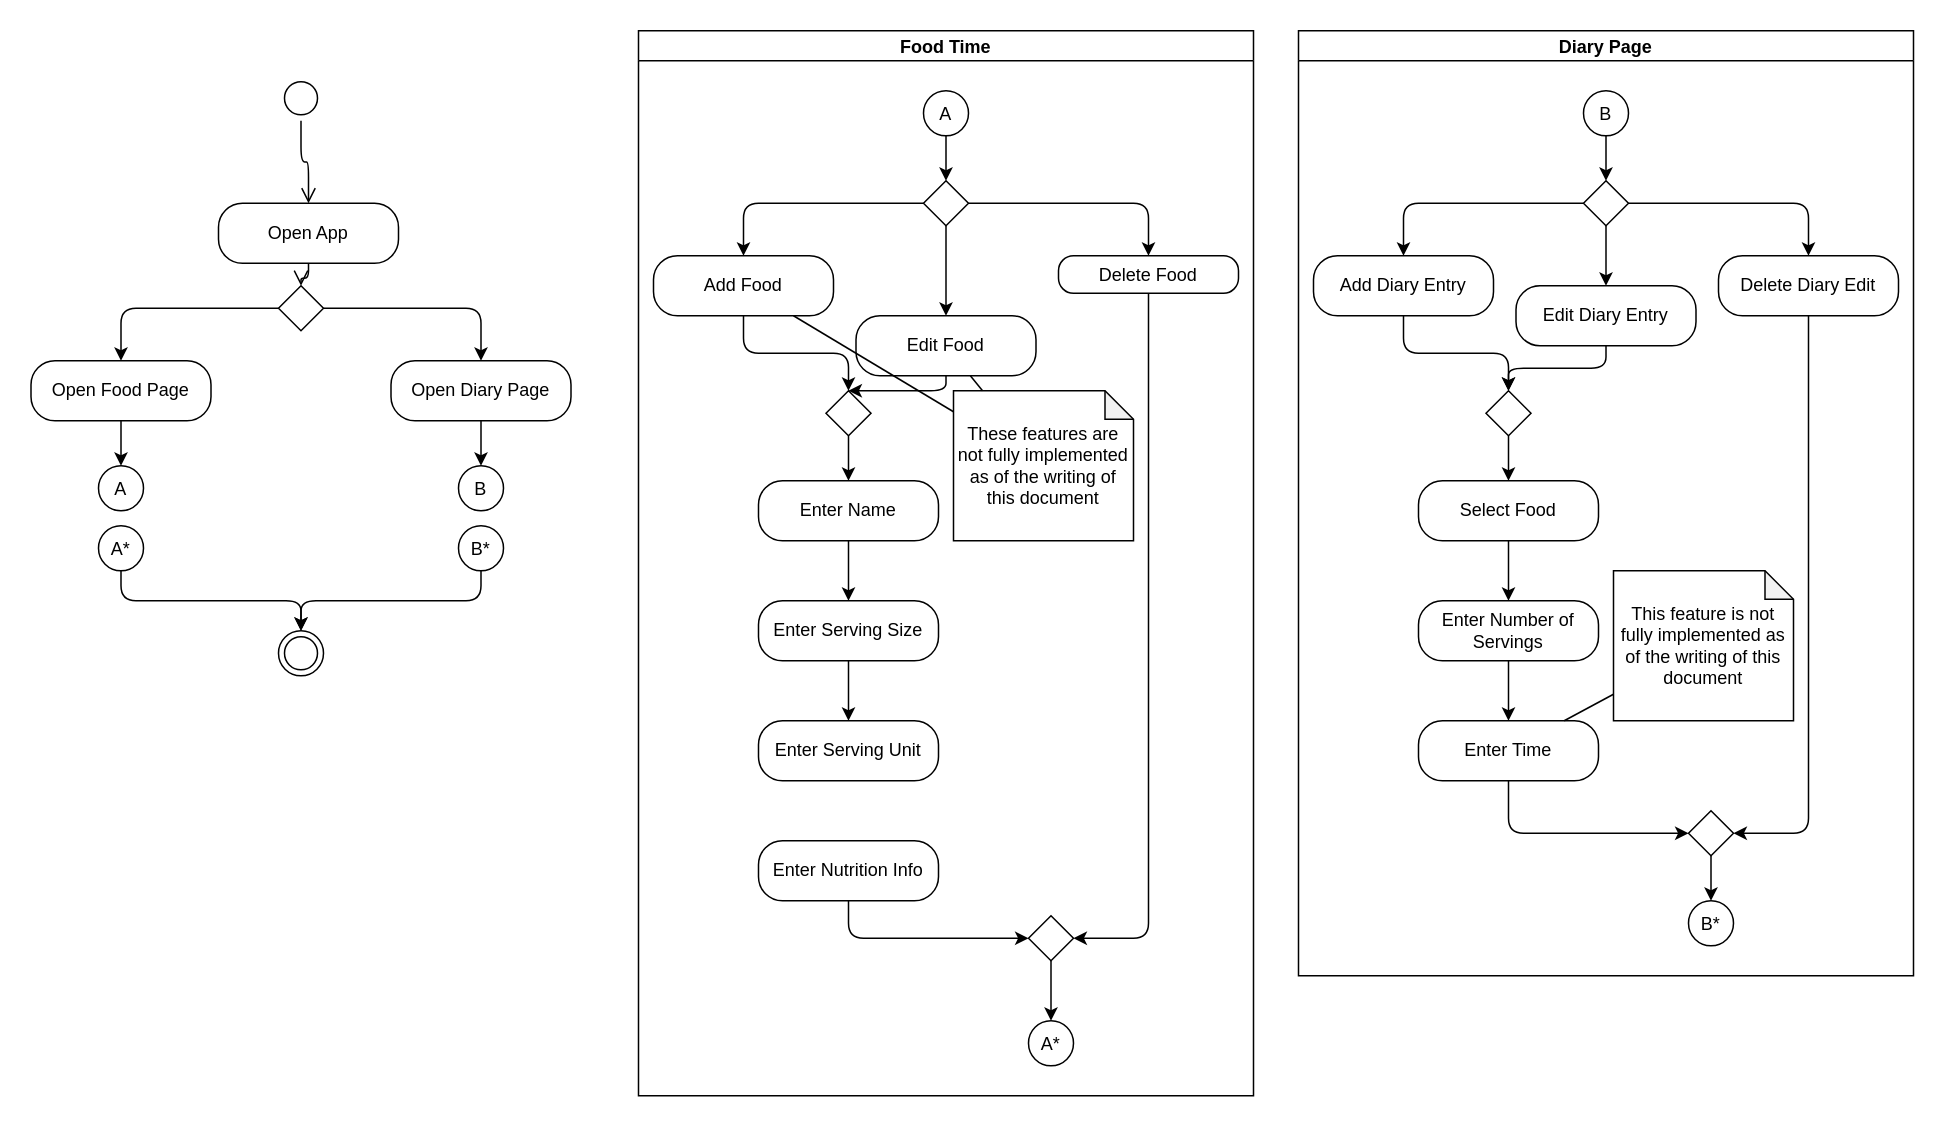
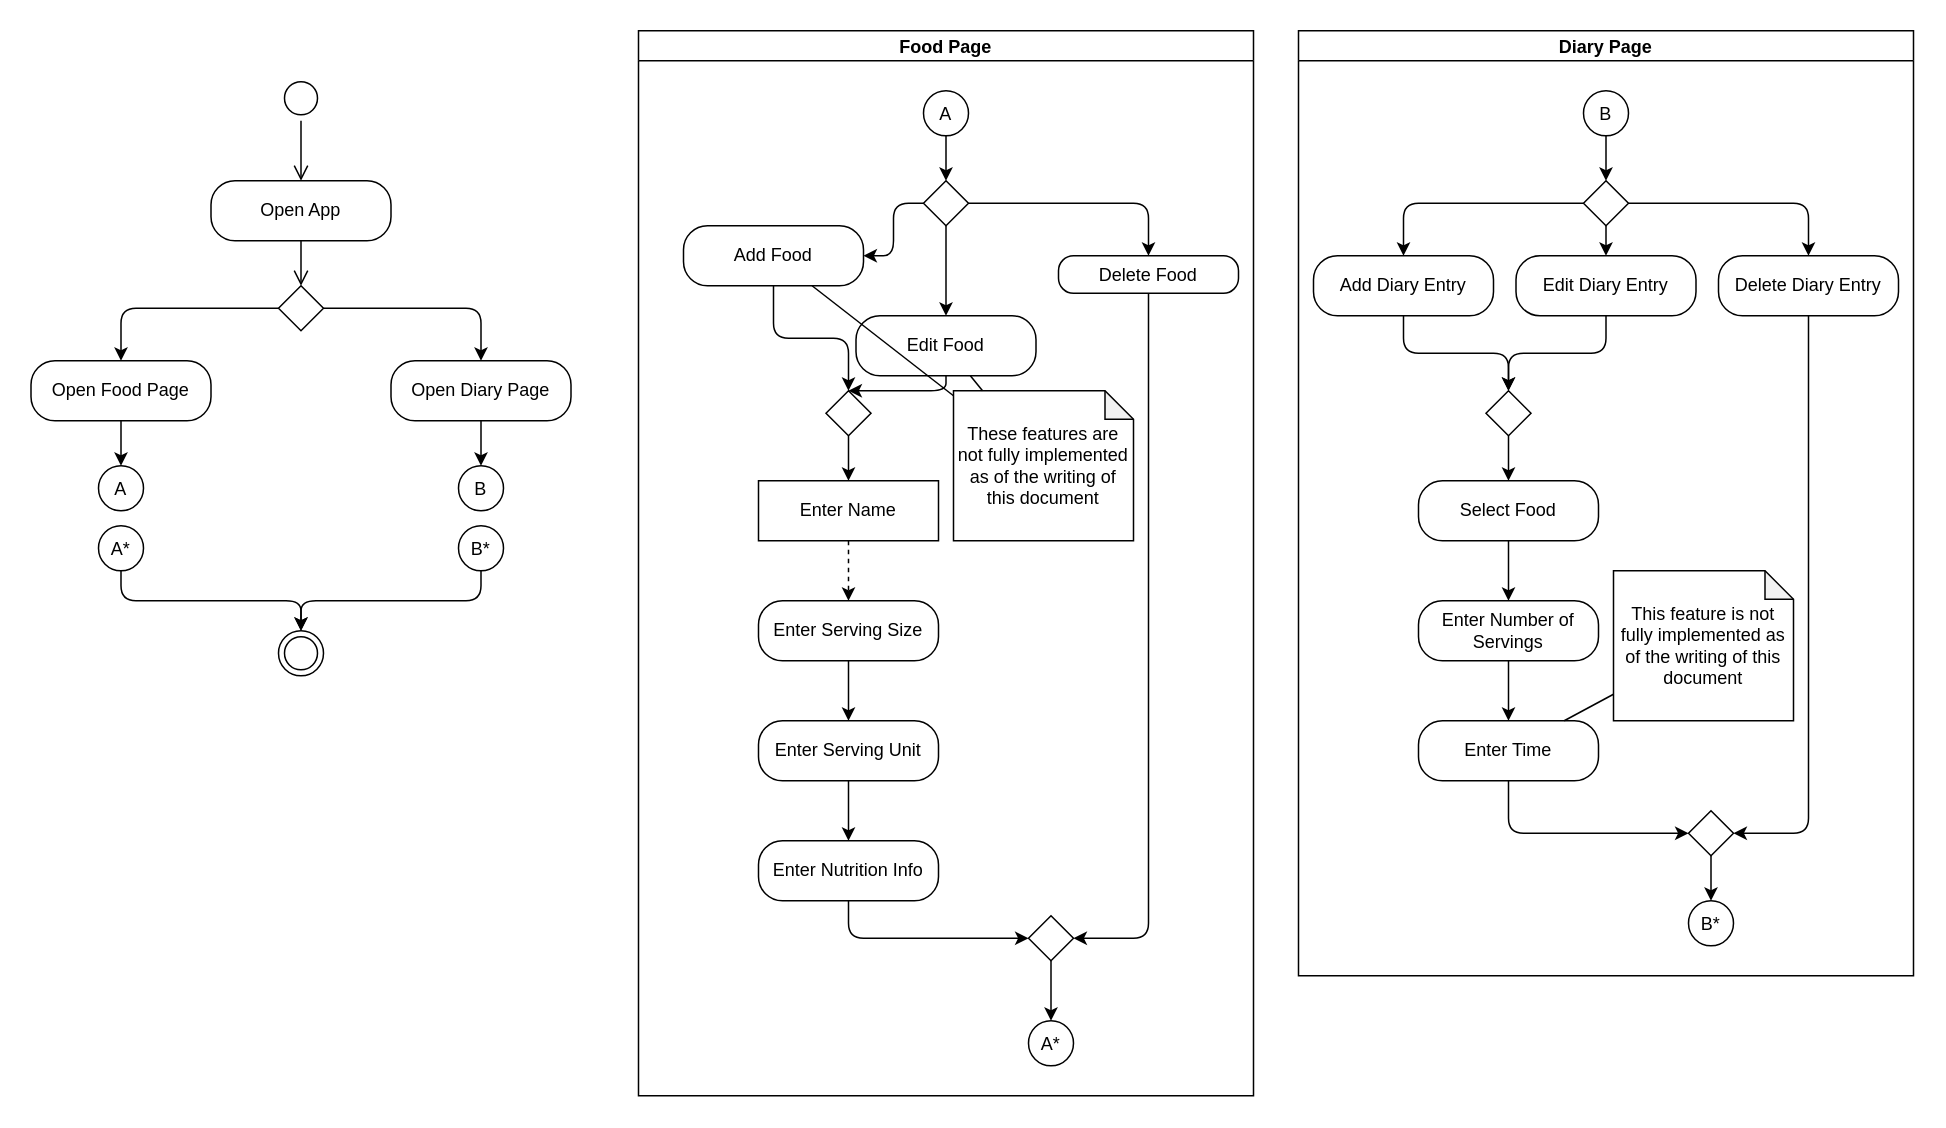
node "Food Time": label "Food Time" -> "Food Page"
node "Open App": moved (308, 233) -> (301, 211)
node "Add Food": moved (743, 286) -> (773, 256)
node "Delete Diary Edit": label "Delete Diary Edit" -> "Delete Diary Entry"
node "Edit Diary Entry": moved (1606, 316) -> (1606, 286)
node "Enter Name": shape rounded rectangle -> rectangle
edge "Enter Name" -> "Enter Serving Size": style solid -> dashed
edge "Enter Serving Unit" -> "Enter Nutrition Info": added
